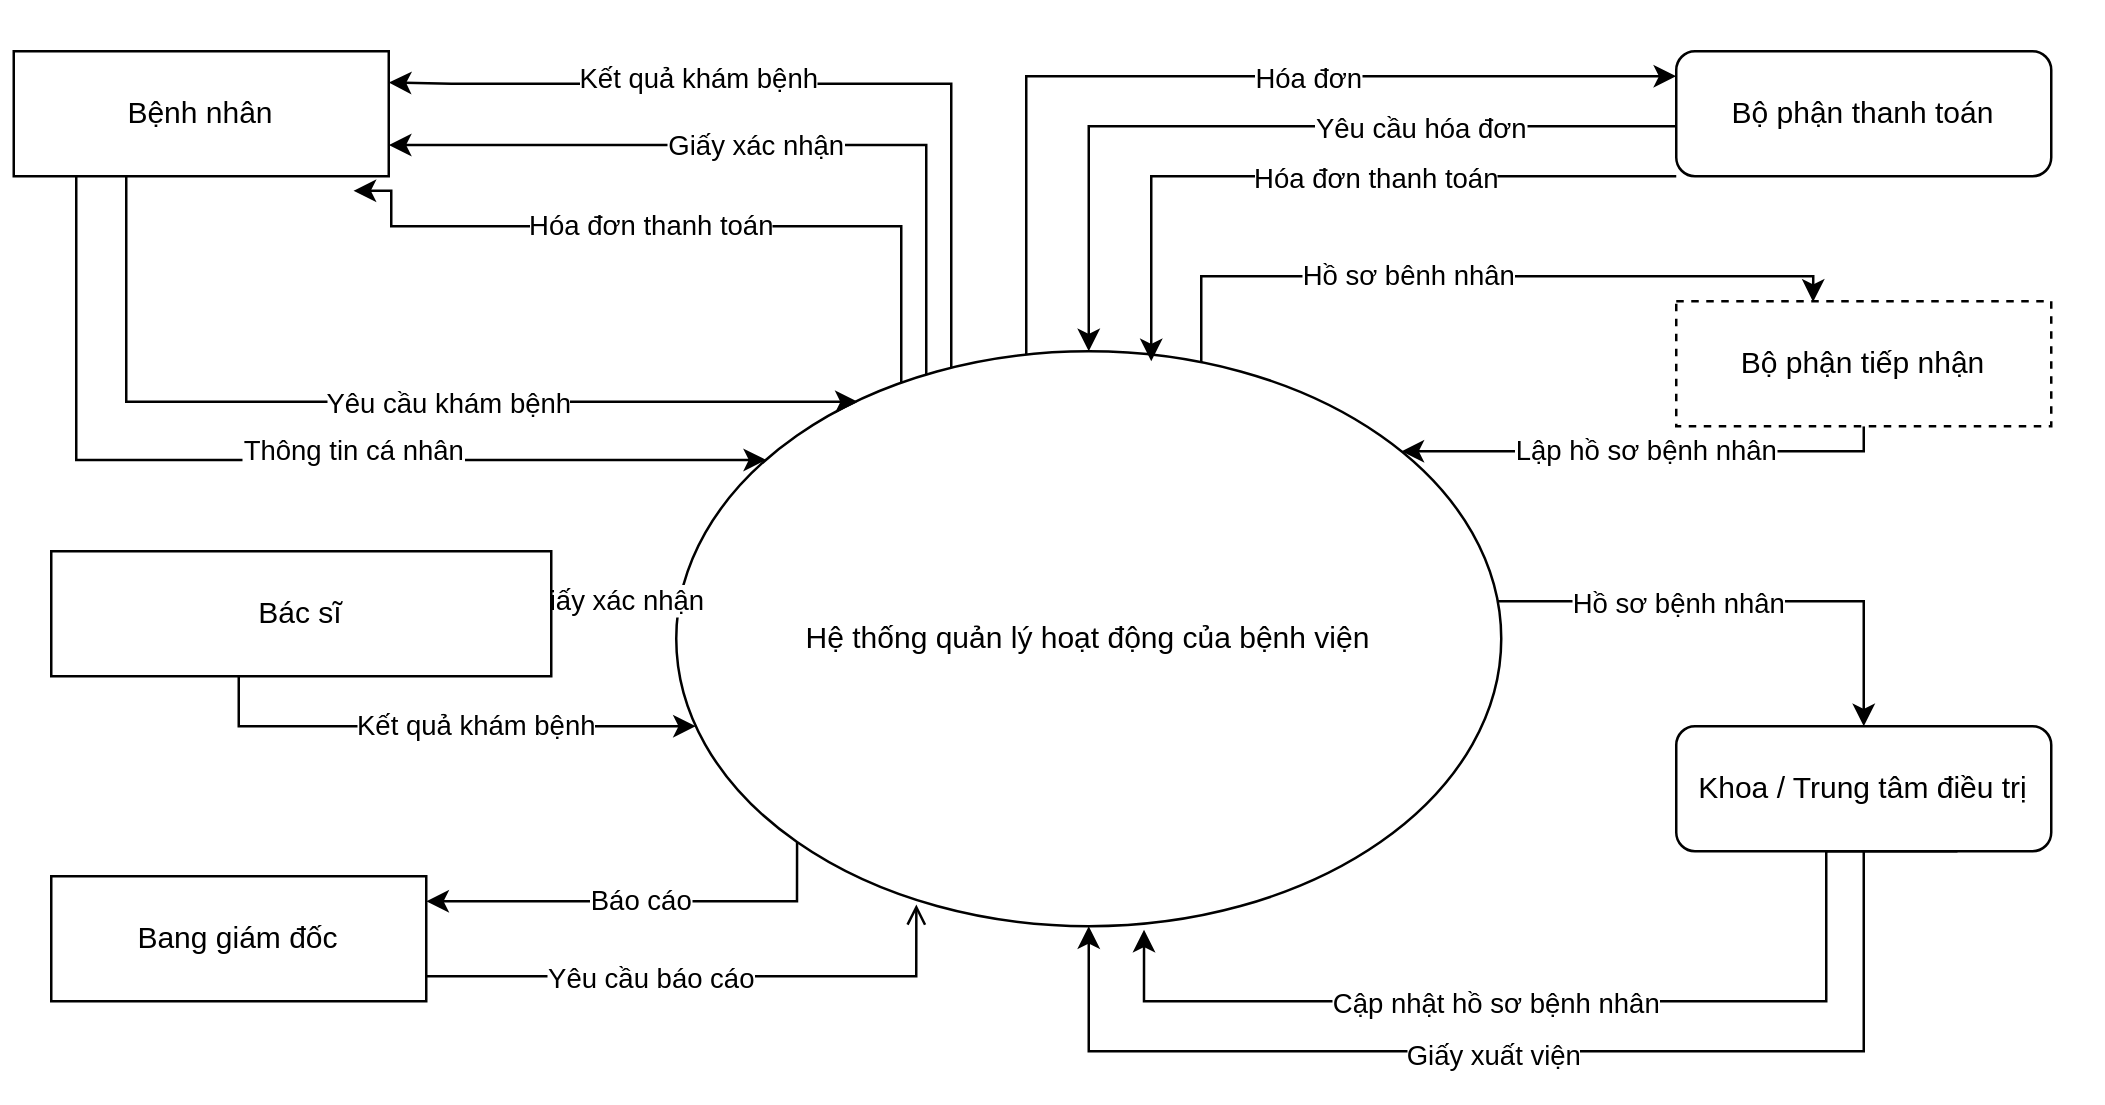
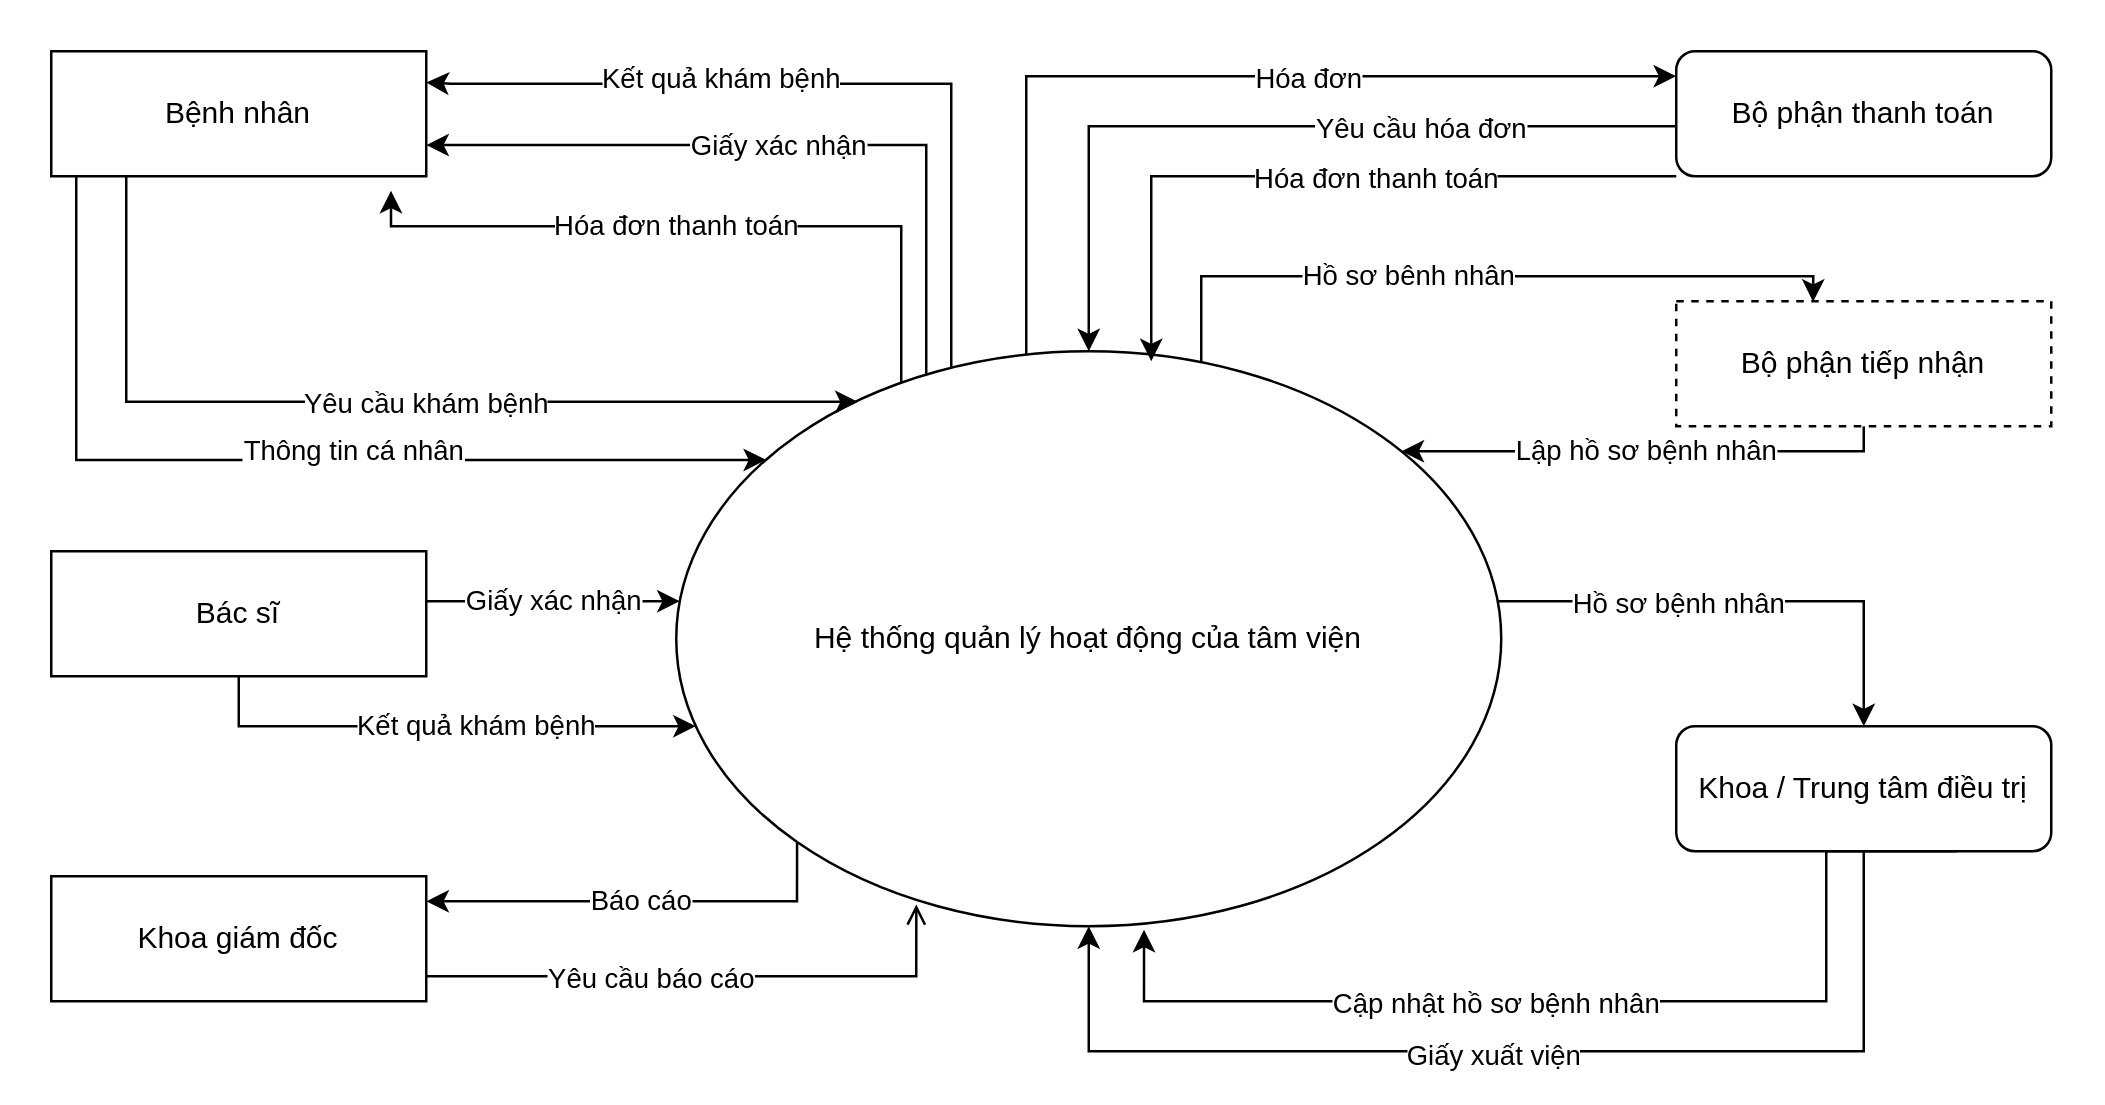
node "Bệnh nhân": moved (201, 114) -> (239, 114)
node "Bác sĩ": size 500x125 -> 375x125
node "Hệ thống quản lý hoạt động của bệnh viện": label "Hệ thống quản lý hoạt động của bệnh viện" -> "Hệ thống quản lý hoạt động của tâm viện"
node "Bang giám đốc": label "Bang giám đốc" -> "Khoa giám đốc"
